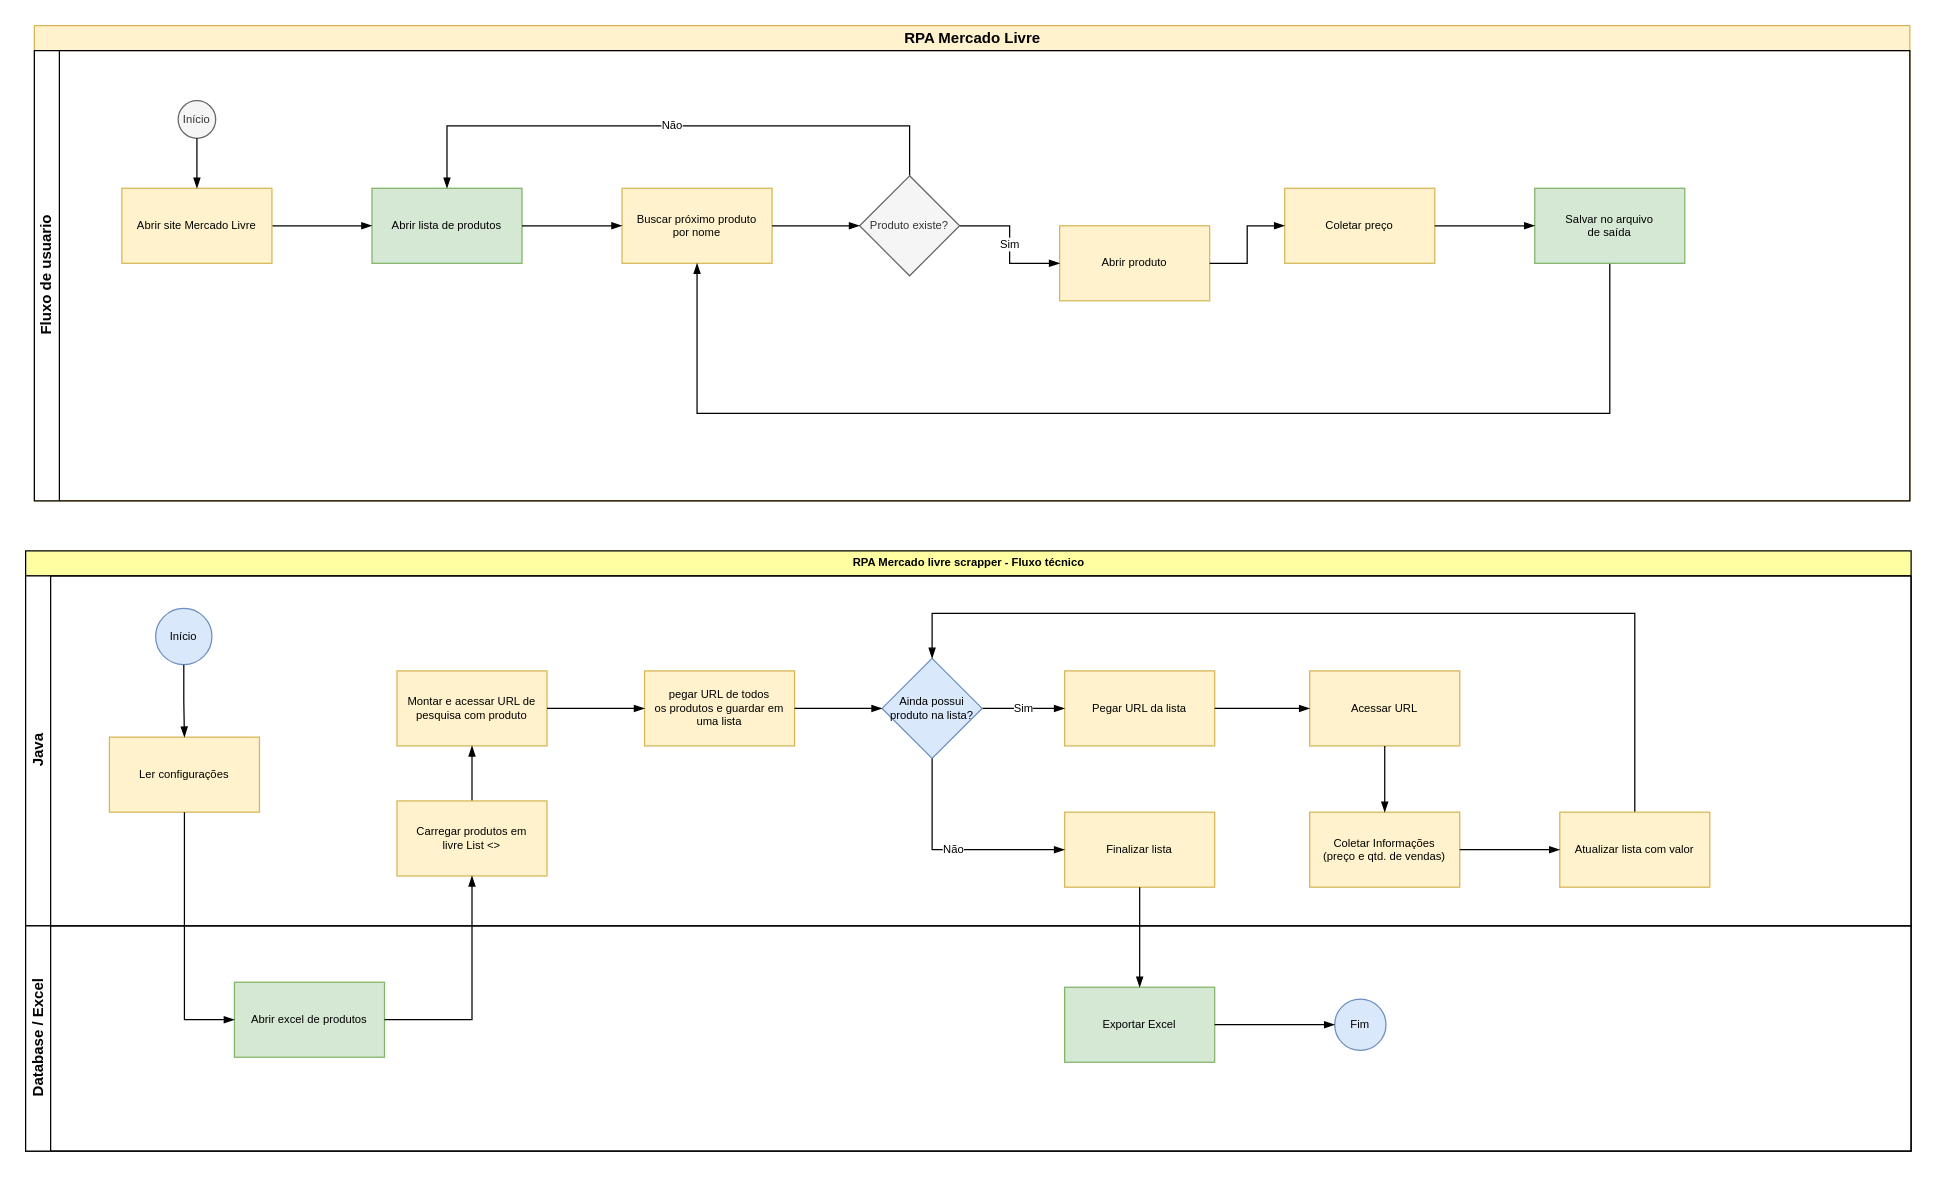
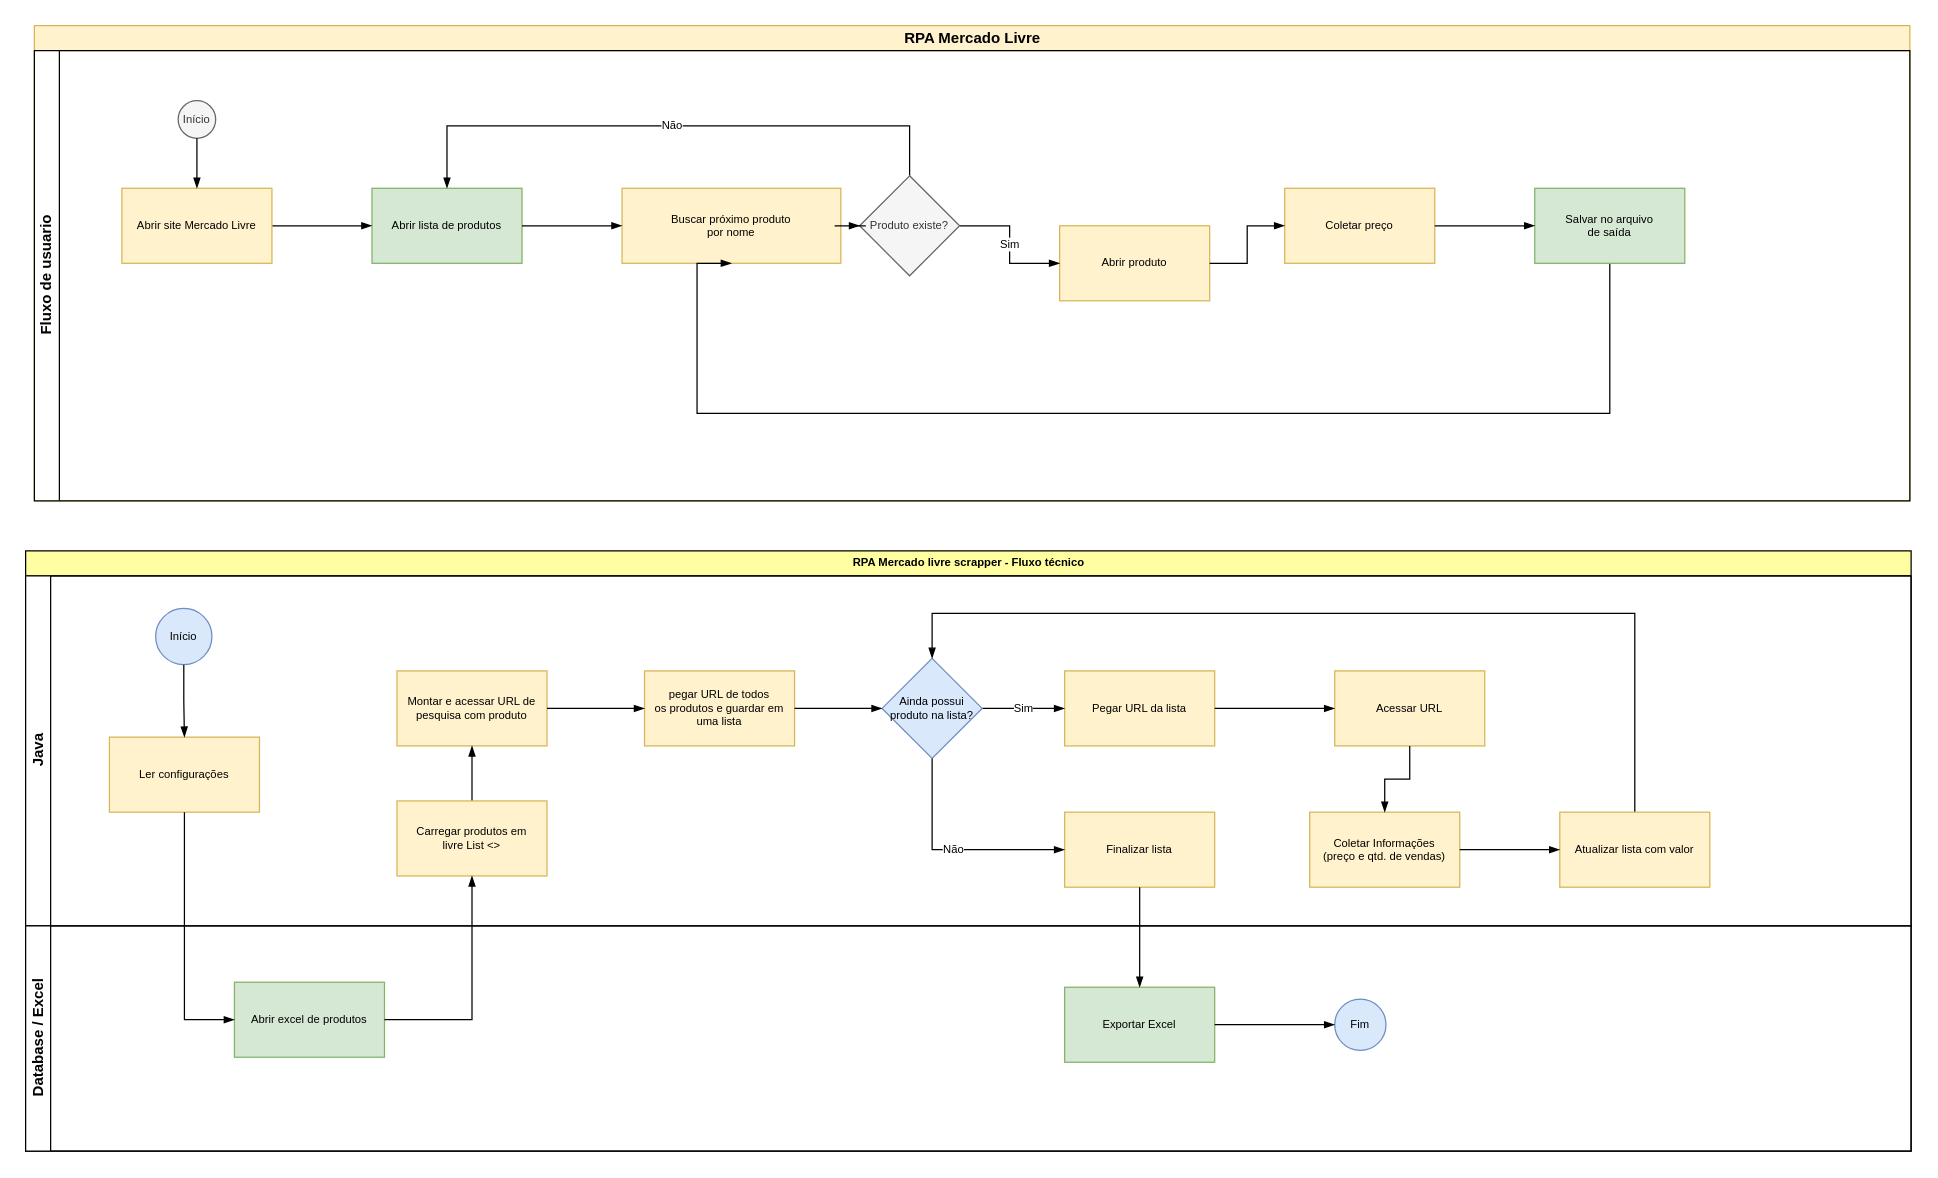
node "Buscar próximo produto por nome": size 150x75 -> 219x75
node "Acessar URL": moved (1384, 708) -> (1409, 708)
